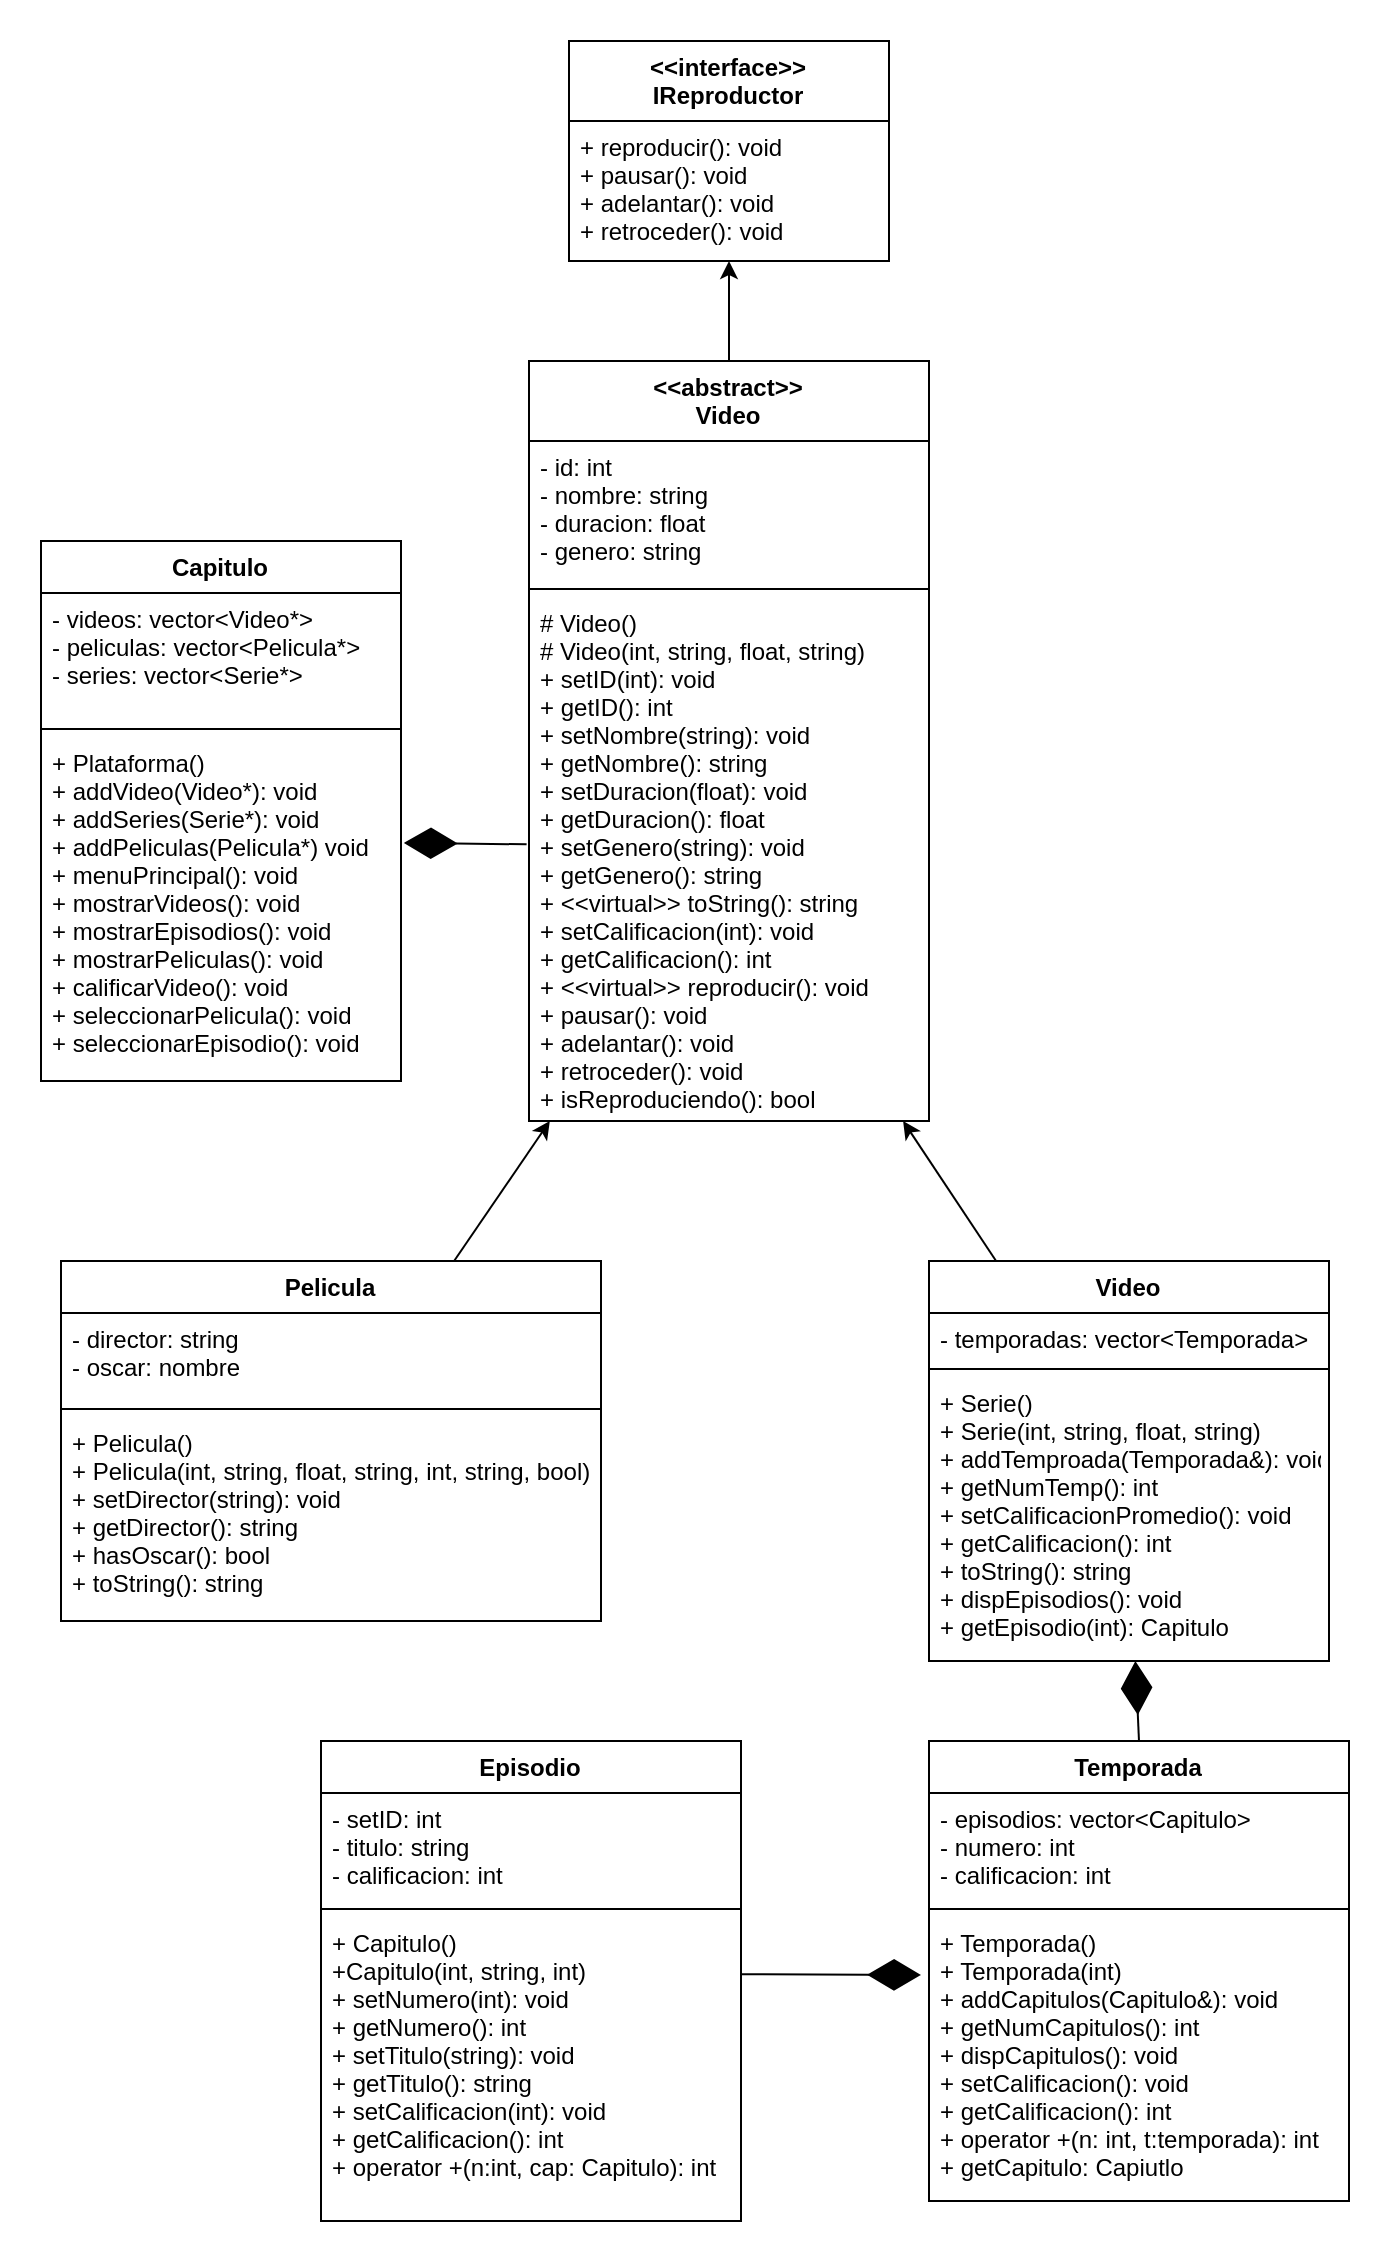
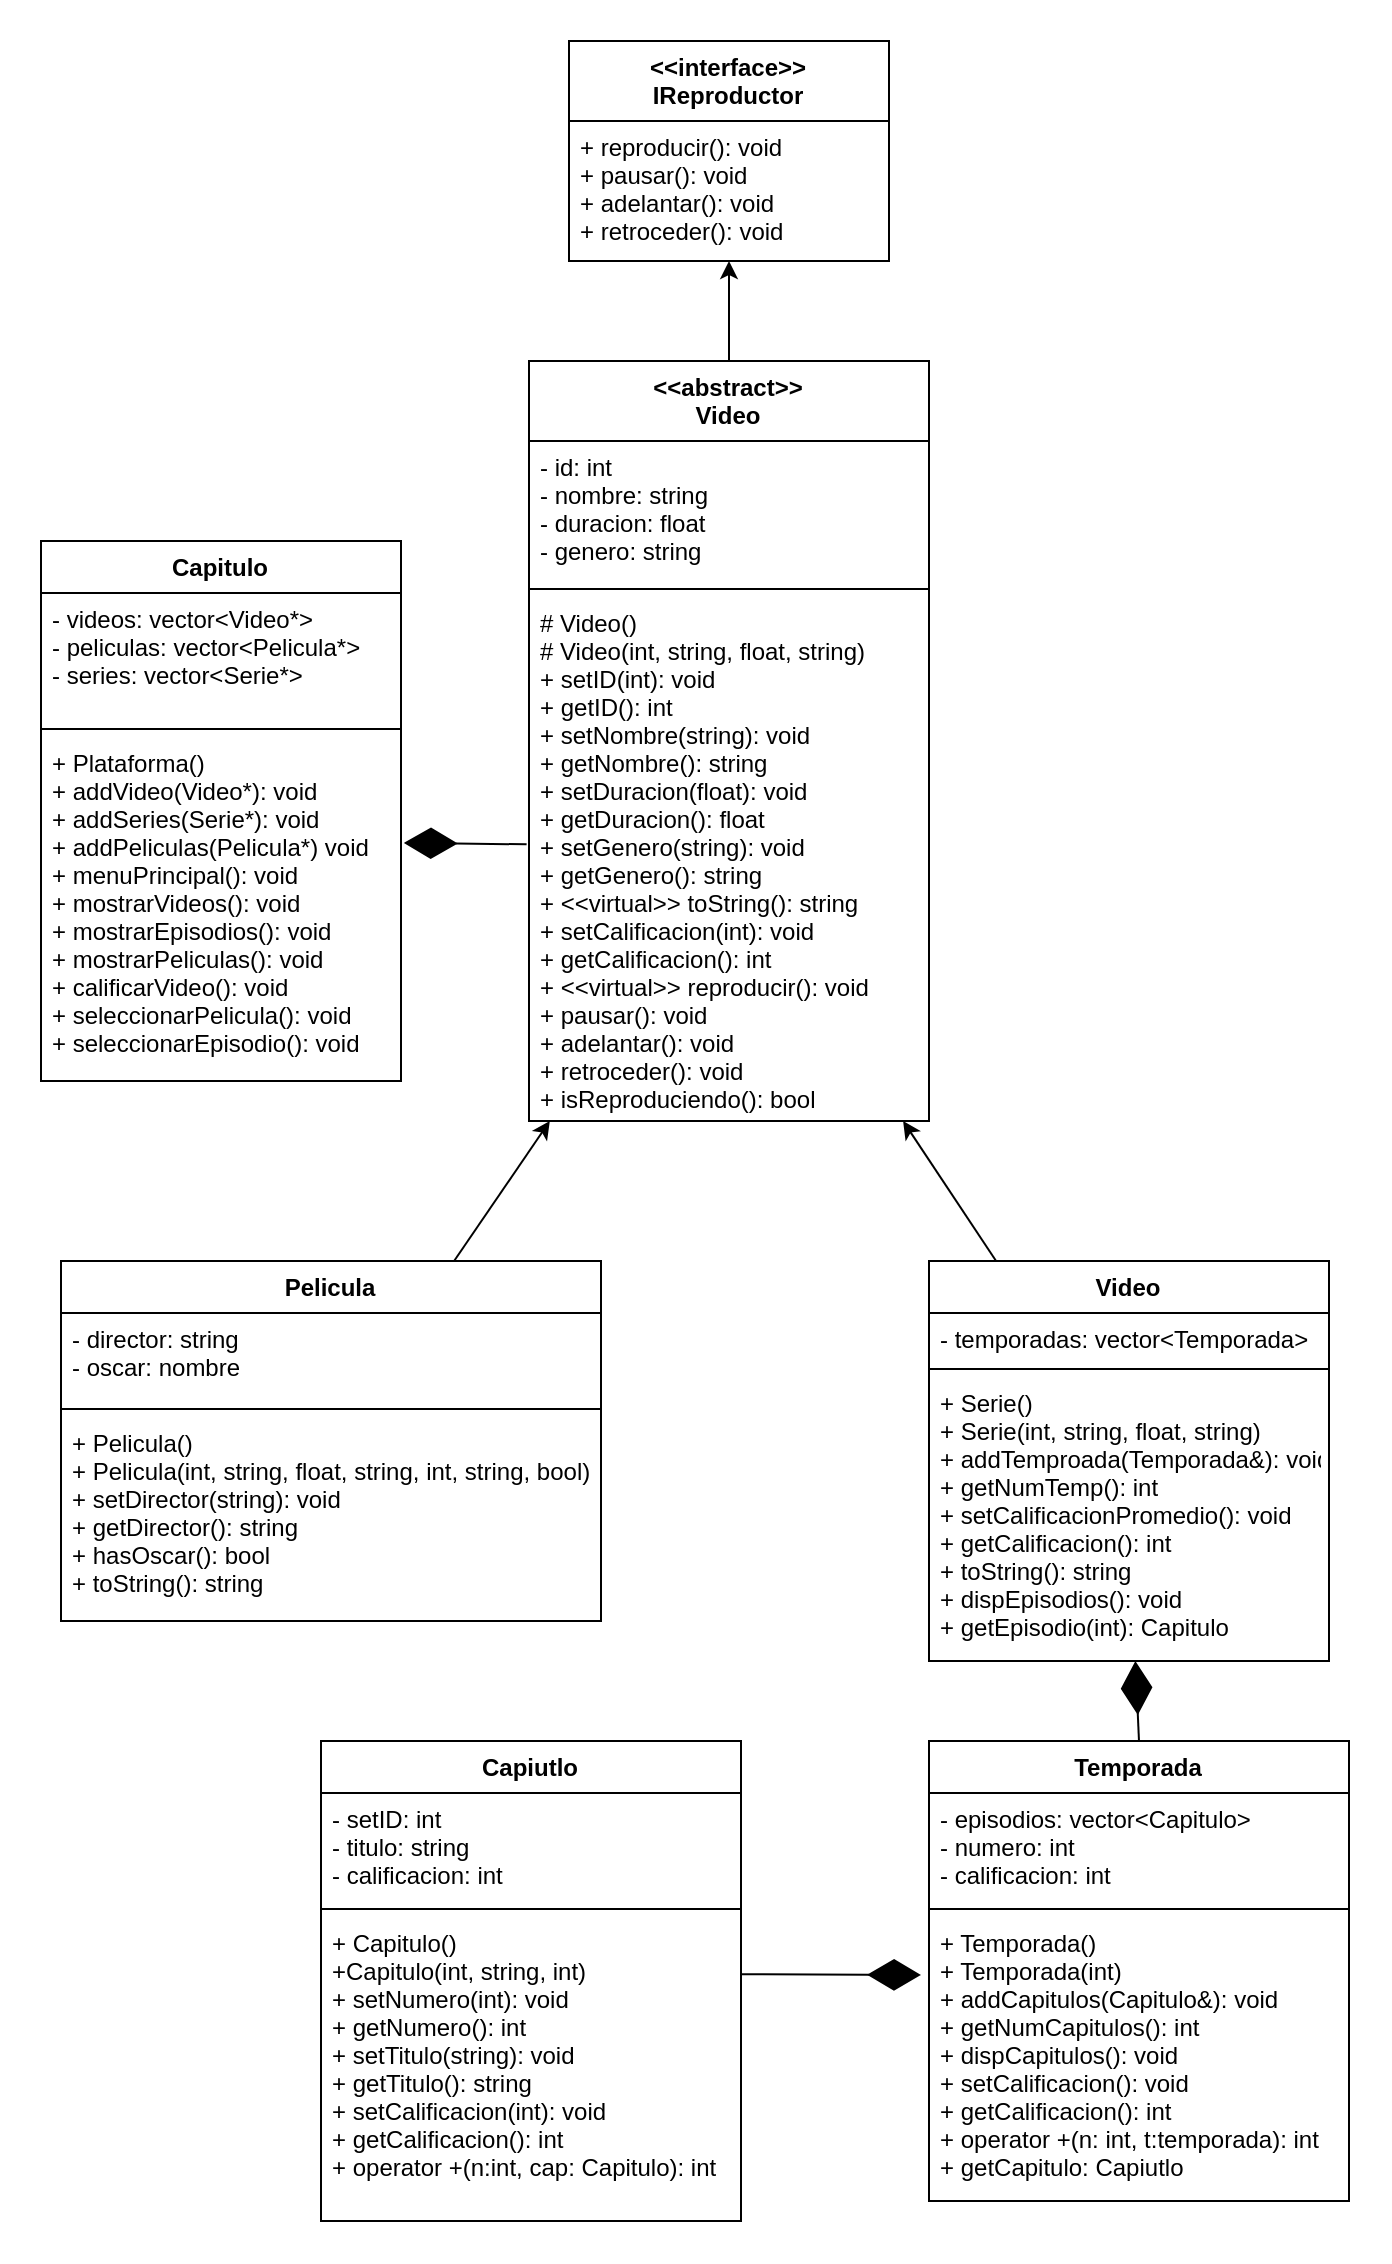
node "Episodio": label "Episodio" -> "Capiutlo"
